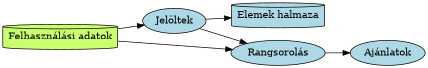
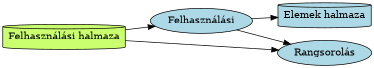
node "Jelöltek": label "Jelöltek" -> "Felhasználási"
node "Felhasználási adatok": label "Felhasználási adatok" -> "Felhasználási halmaza"
node "Ajánlatok": removed
